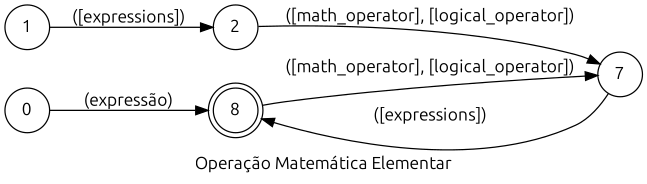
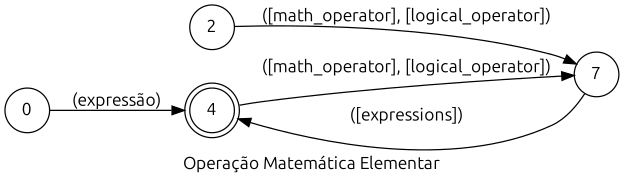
node "1": removed
node "8": label "8" -> "4"
